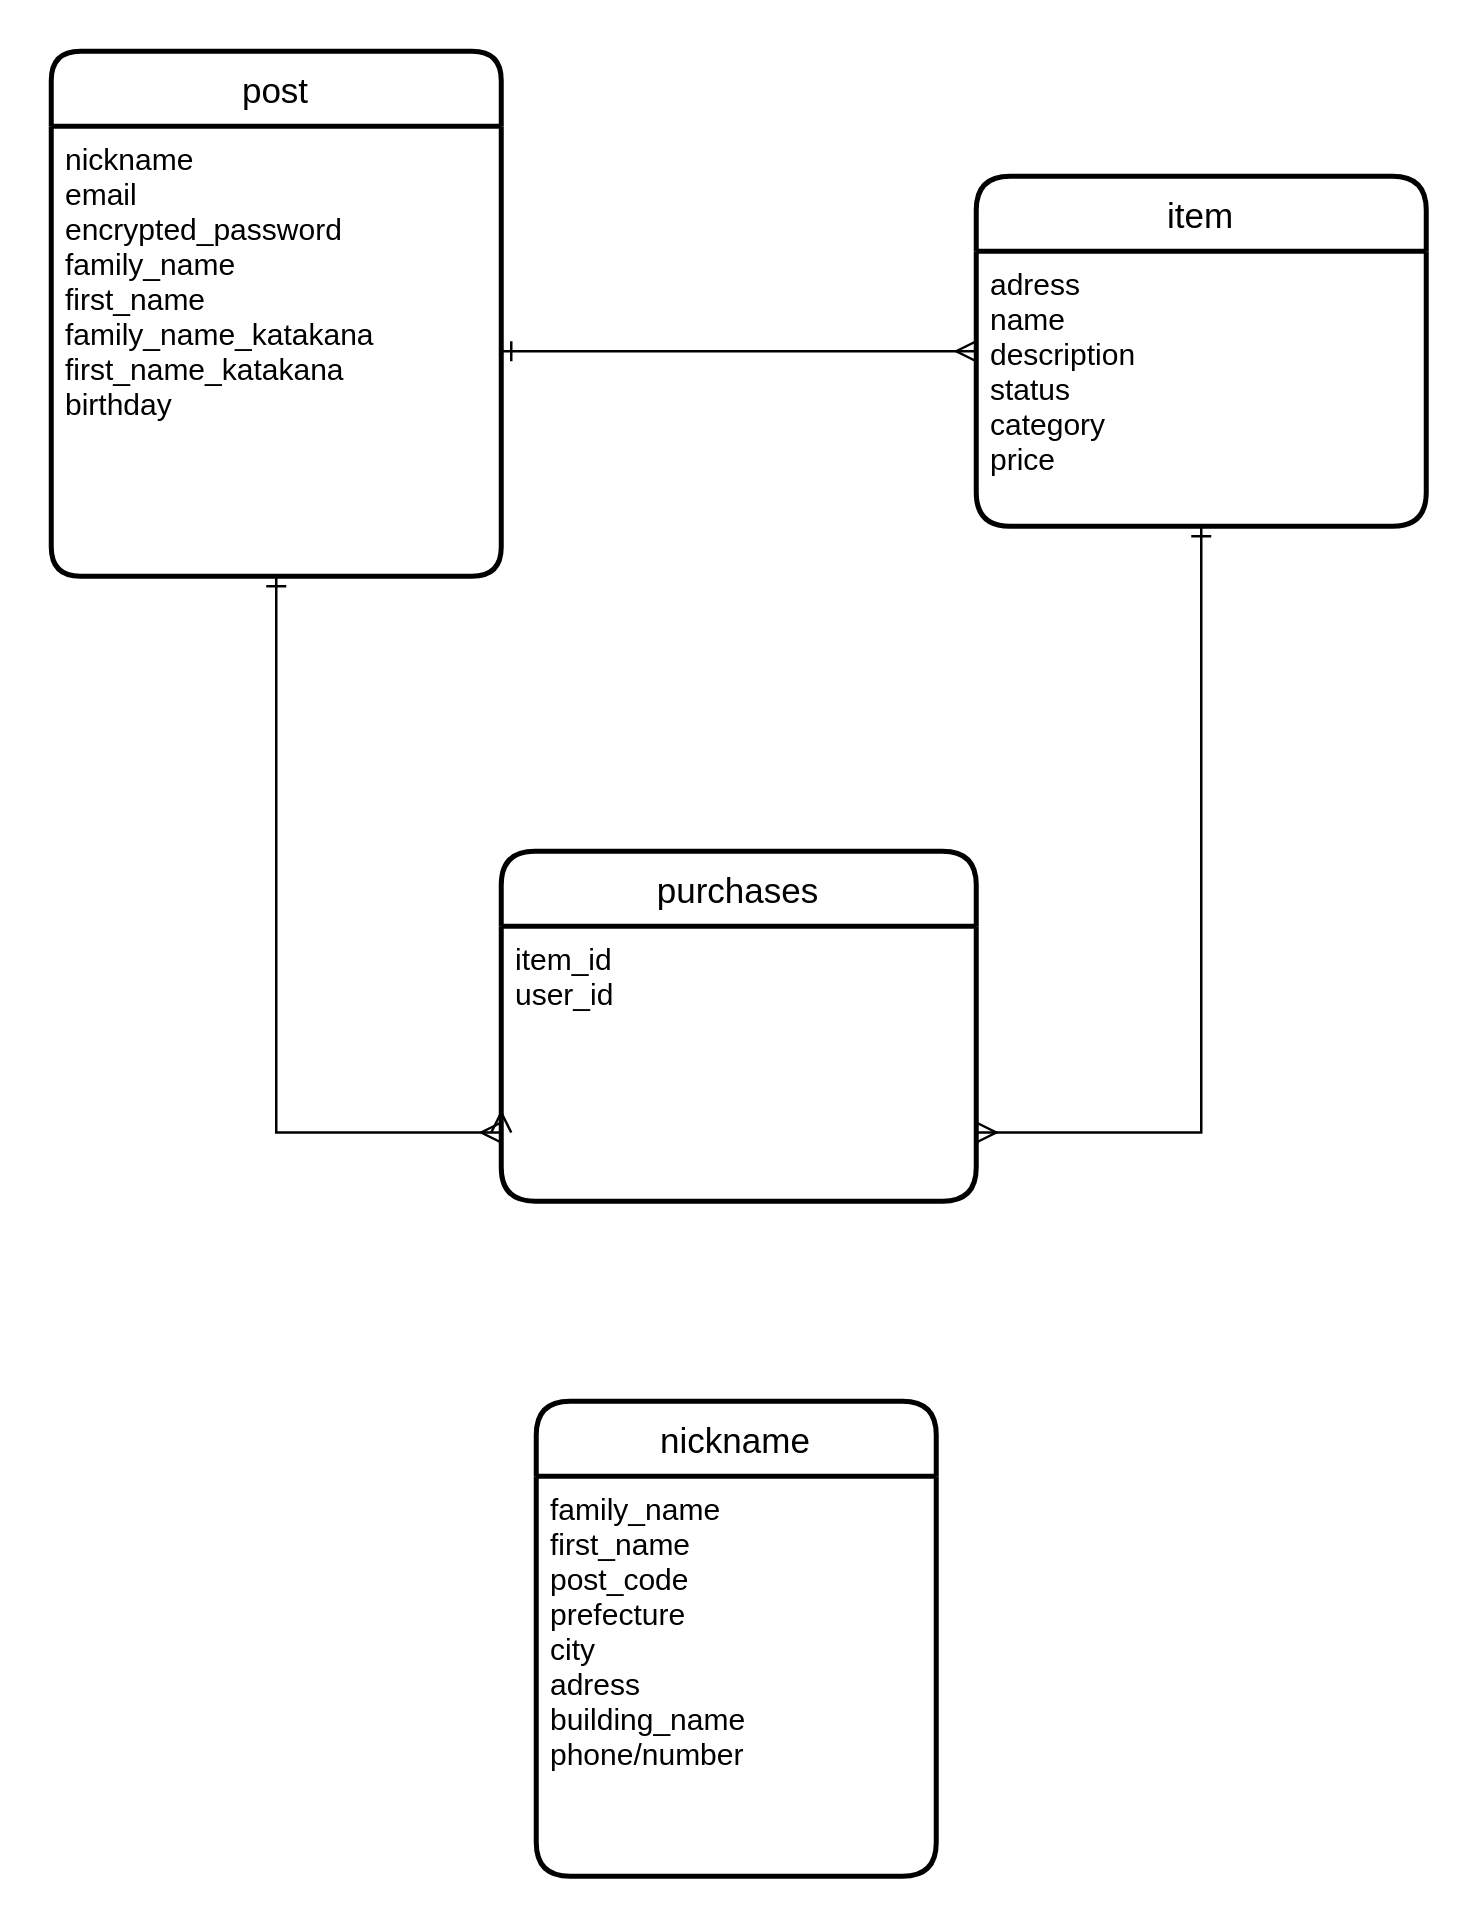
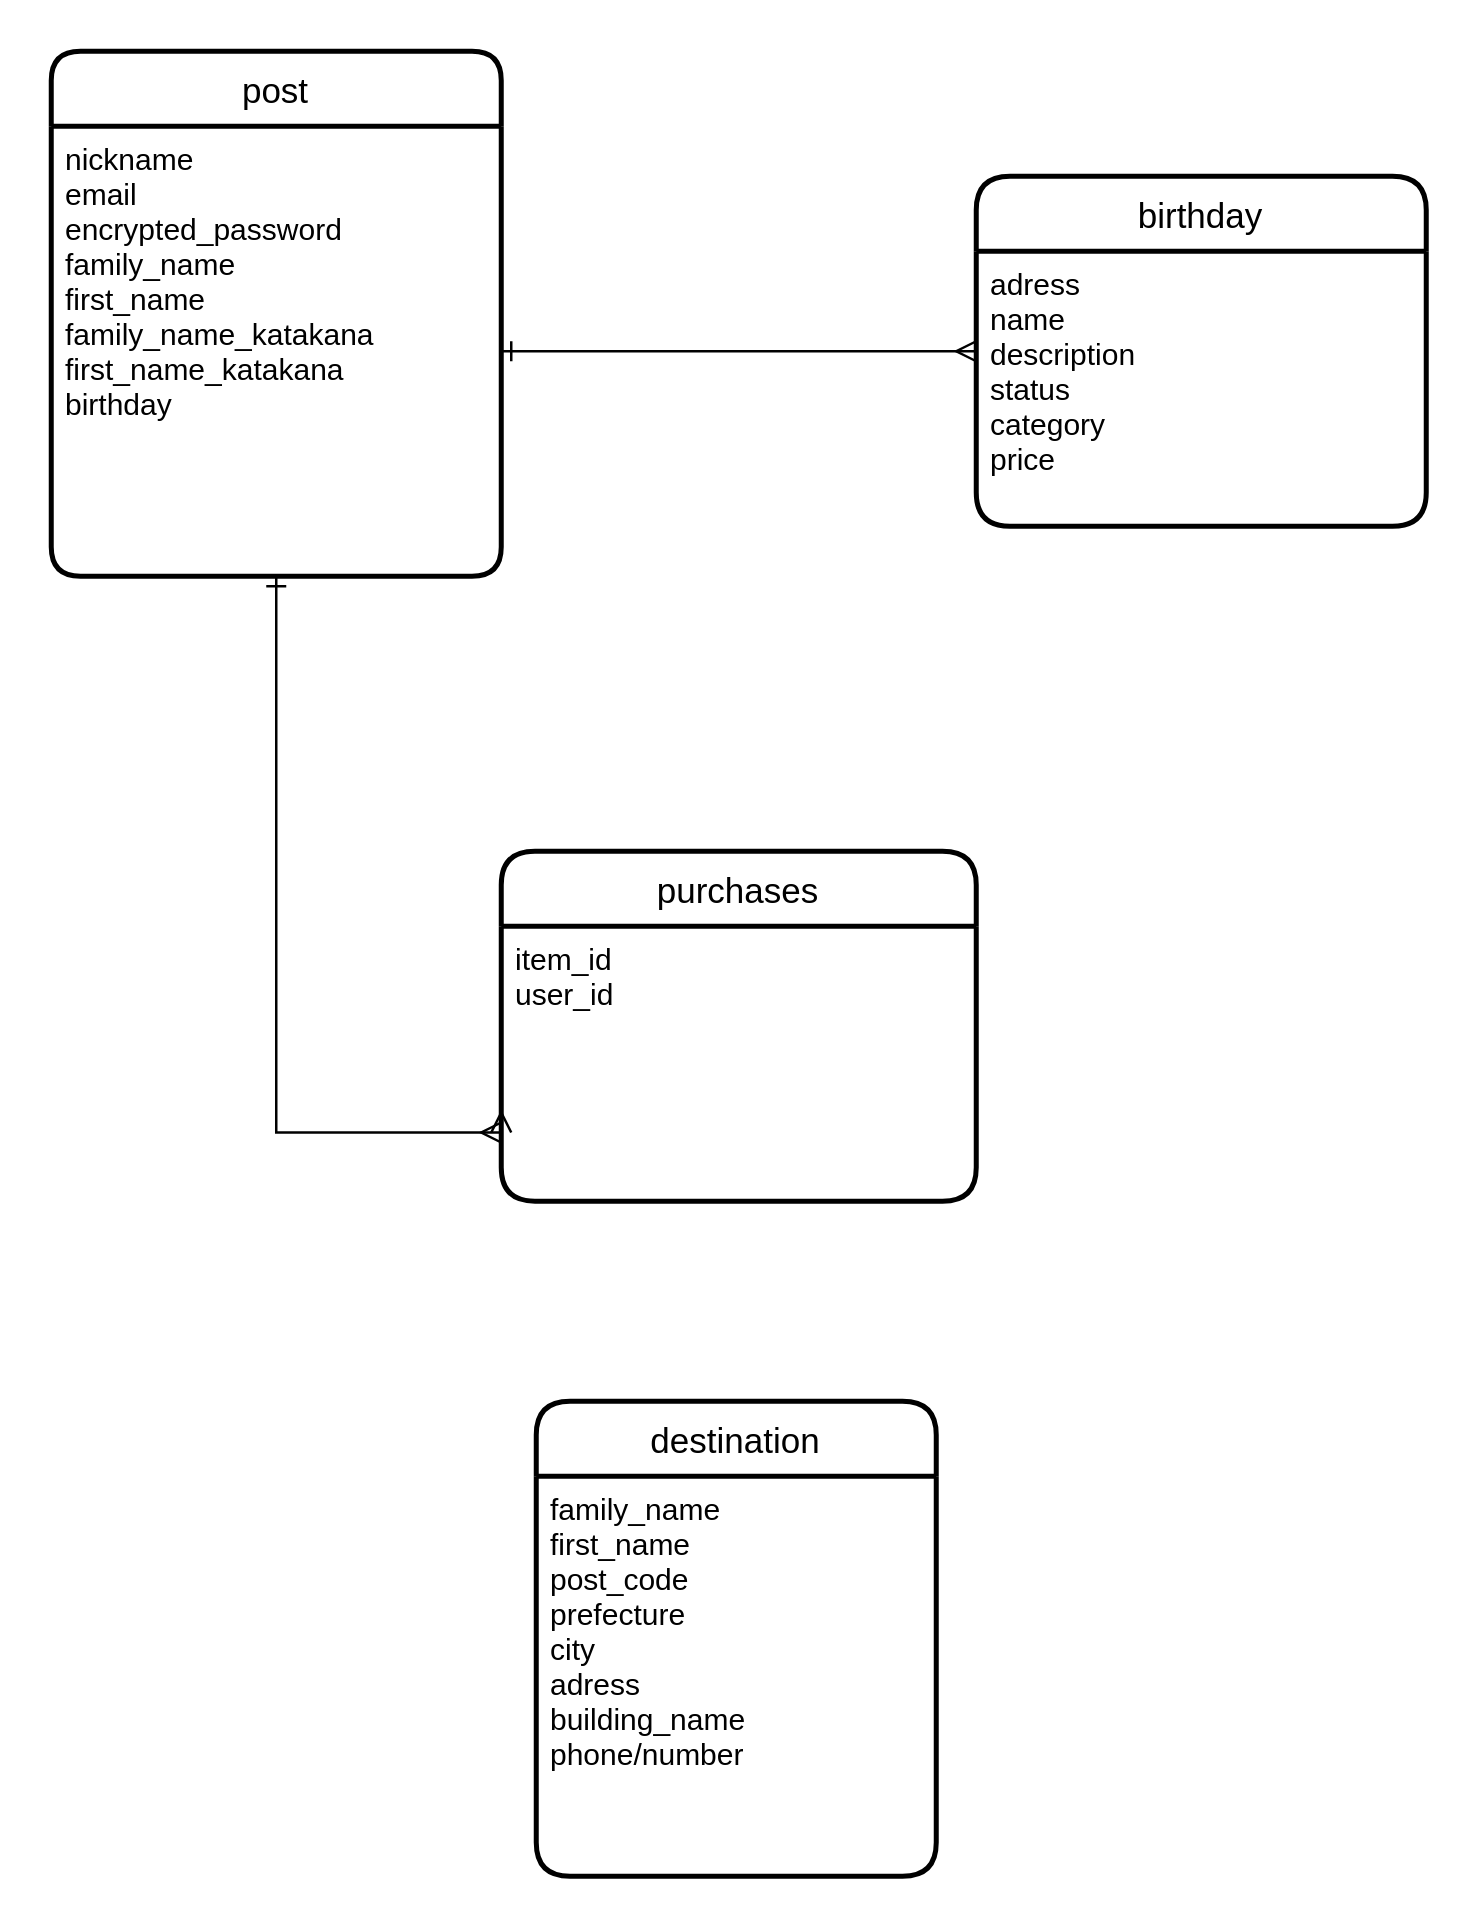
node "item": label "item" -> "birthday"
edge "adress name description status category price" -- "item_id user_id": removed
node "nickname": label "nickname" -> "destination"
